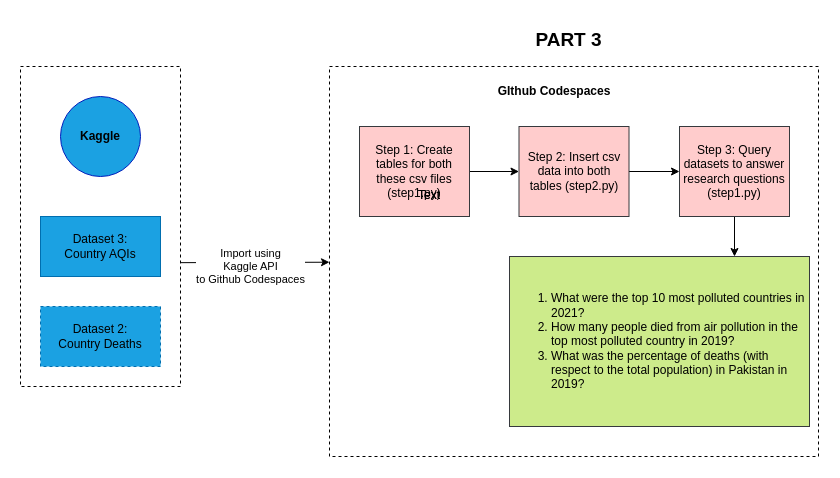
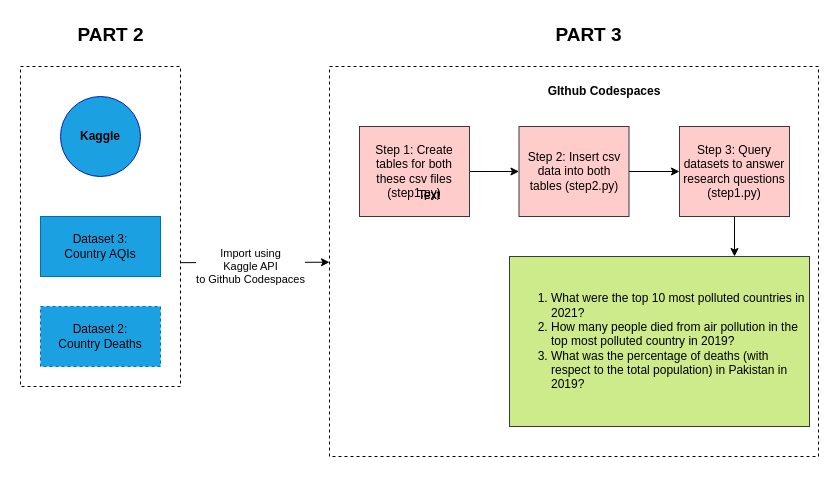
node "PART 2": added
node "PART 3": moved (569, 41) -> (589, 36)
node "GIthub Codespaces": moved (554, 92) -> (604, 92)
